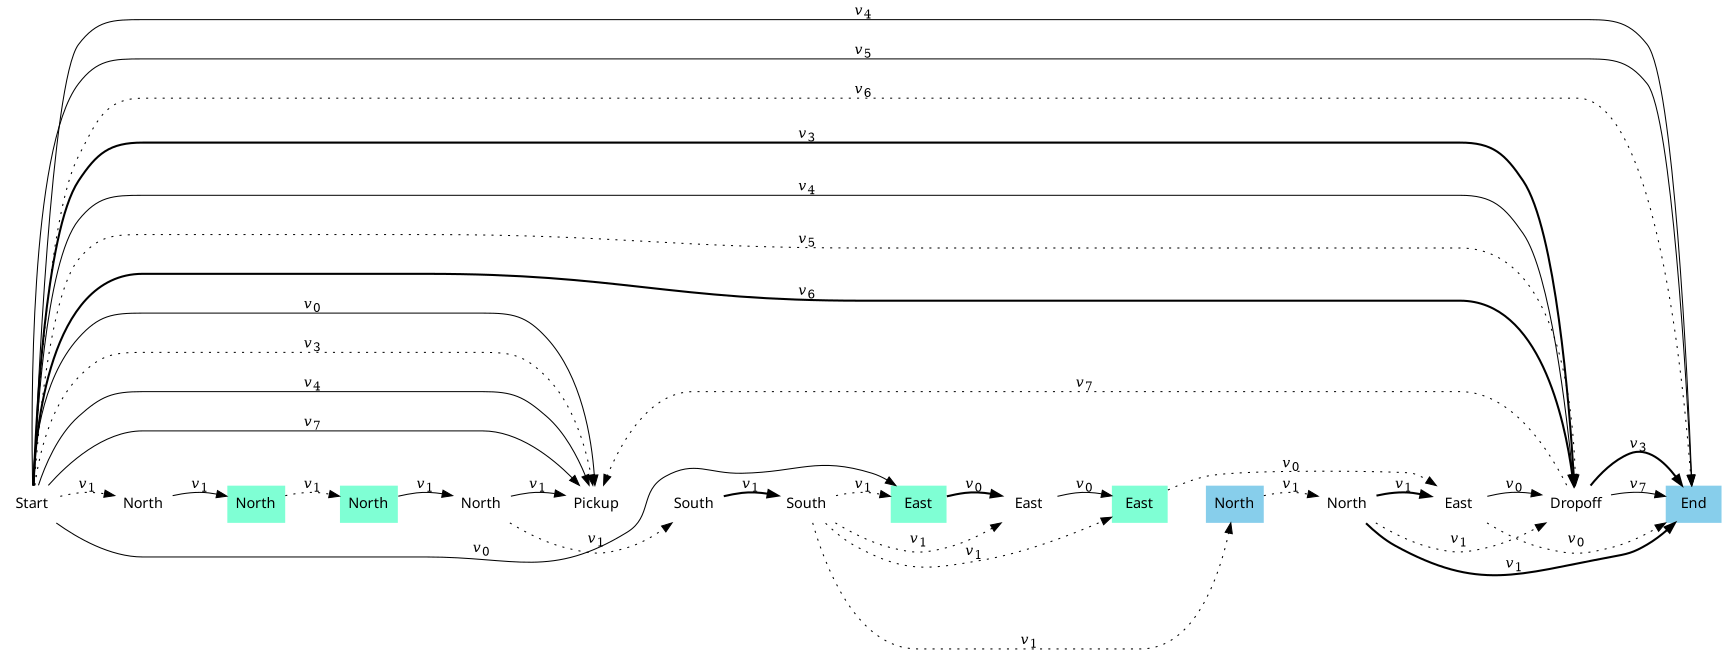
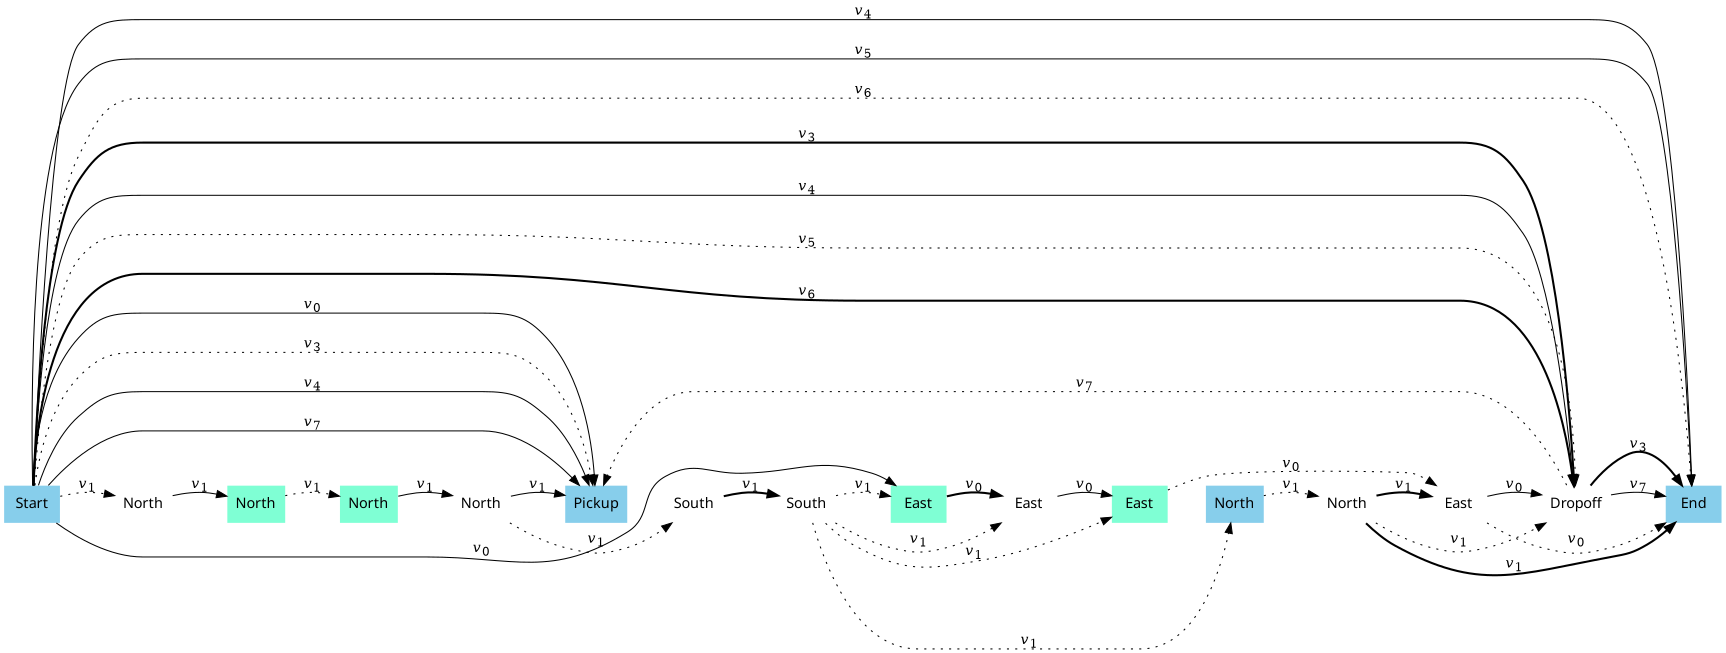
node "Start": fillcolor white -> skyblue
node "Pickup": fillcolor white -> skyblue
